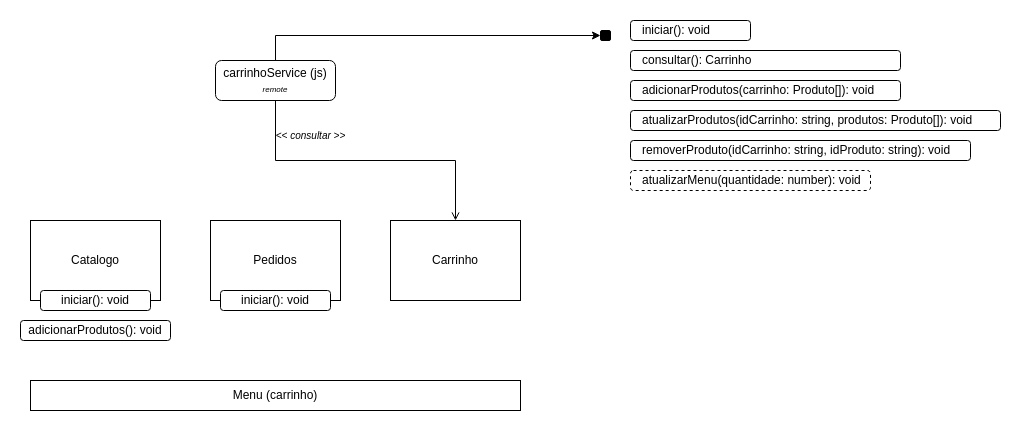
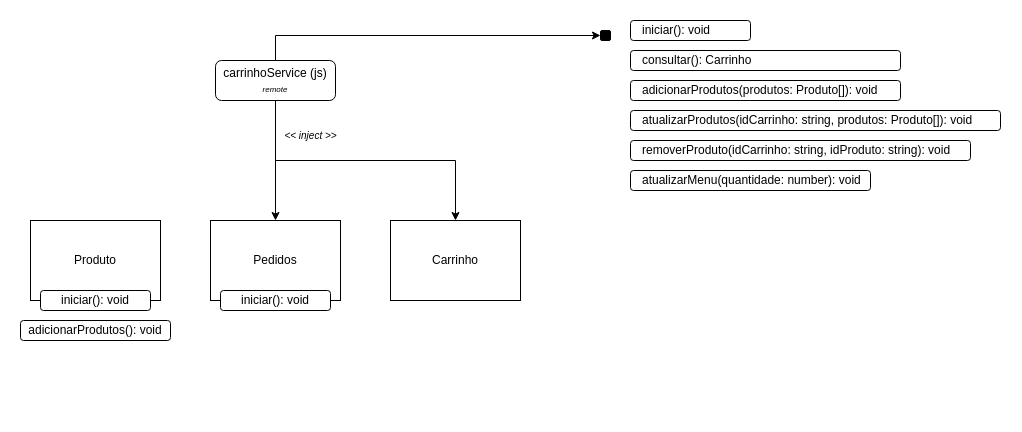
node "adicionarProdutos(carrinho: Produto[]): void": label "adicionarProdutos(carrinho: Produto[]): void" -> "adicionarProdutos(produtos: Produto[]): void"
node "<< consultar >>": label "<< consultar >>" -> "<< inject >>"
node "atualizarMenu(quantidade: number): void": style dashed -> solid
edge "carrinhoService (js) remote" -> "Pedidos": added
edge "carrinhoService (js) remote" -> "Carrinho": arrowhead open -> classic
node "Catalogo": label "Catalogo" -> "Produto"
node "Menu (carrinho)": removed
